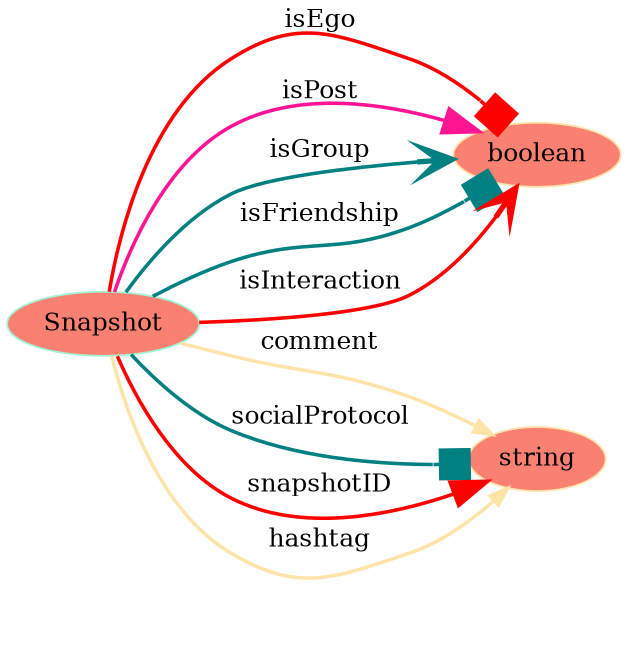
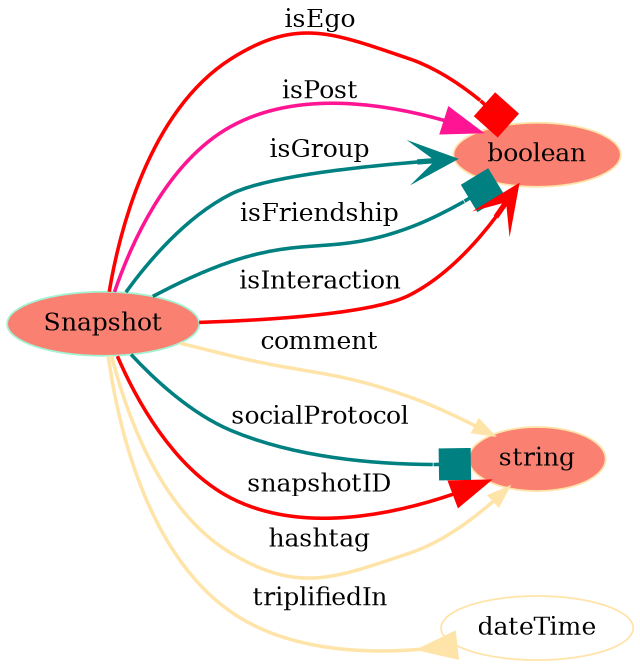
node "dateTime": added
